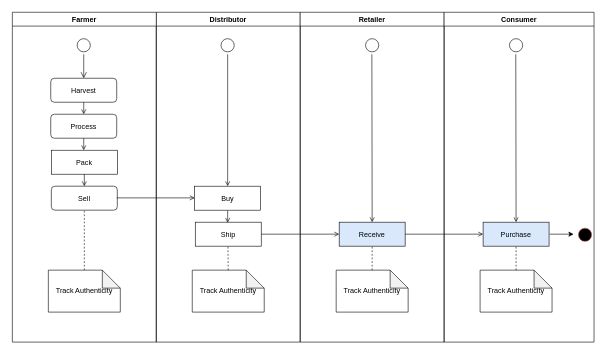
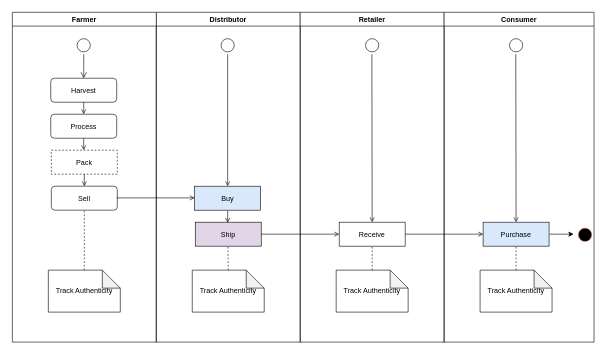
node "Pack": style solid -> dashed
node "Buy": fillcolor #ffffff -> #dae8fc
node "Ship": fillcolor #ffffff -> #e1d5e7
node "Receive": fillcolor #dae8fc -> #ffffff
